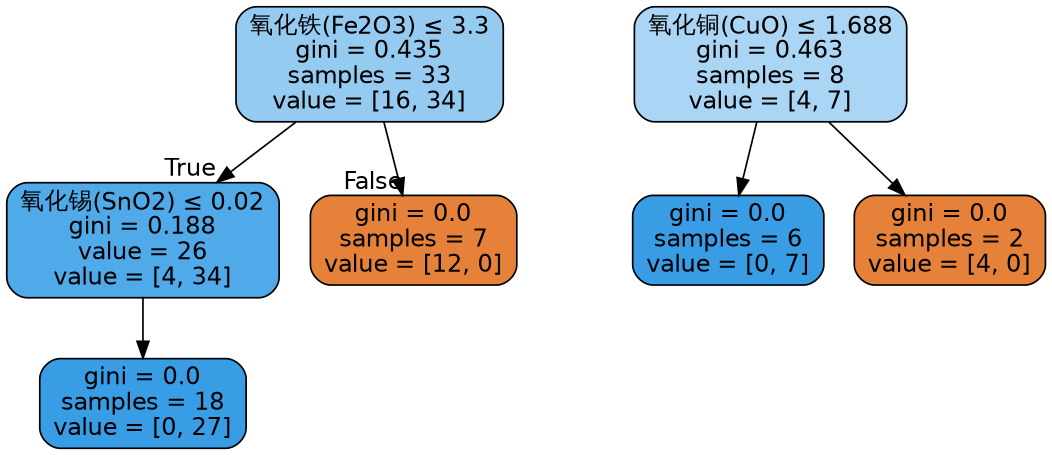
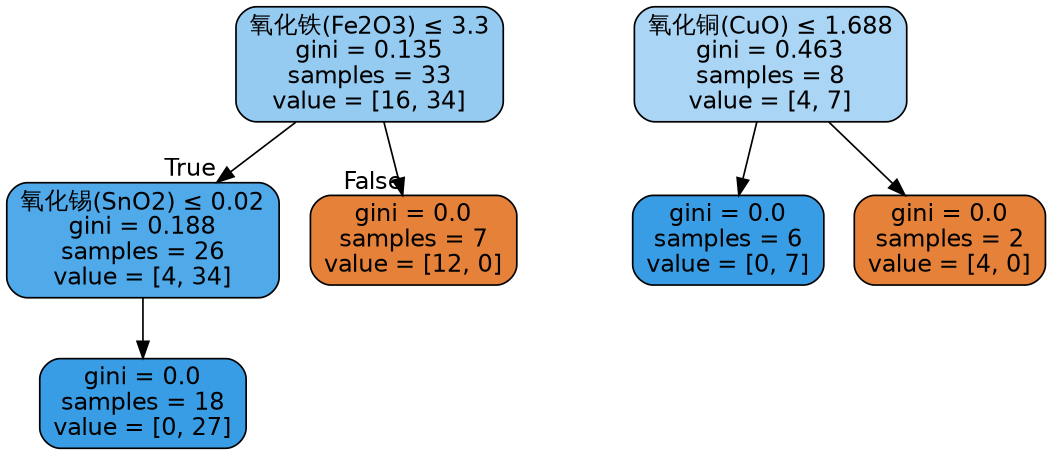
node "氧化铁(Fe2O3) ≤ 3.3": text "gini = 0.435" -> "gini = 0.135"
node "氧化锡(SnO2) ≤ 0.02": text "value = 26" -> "samples = 26"
